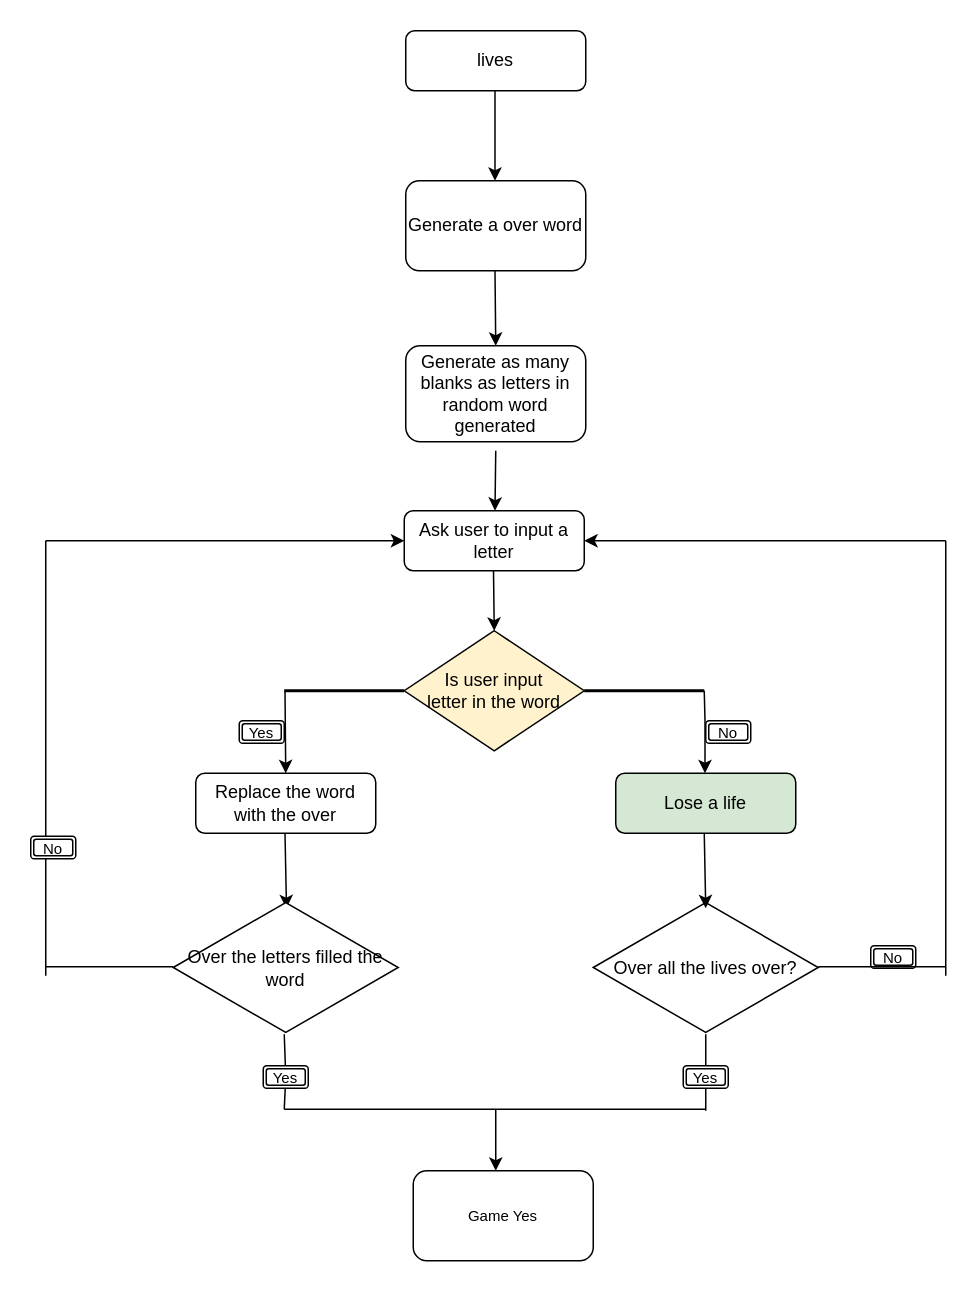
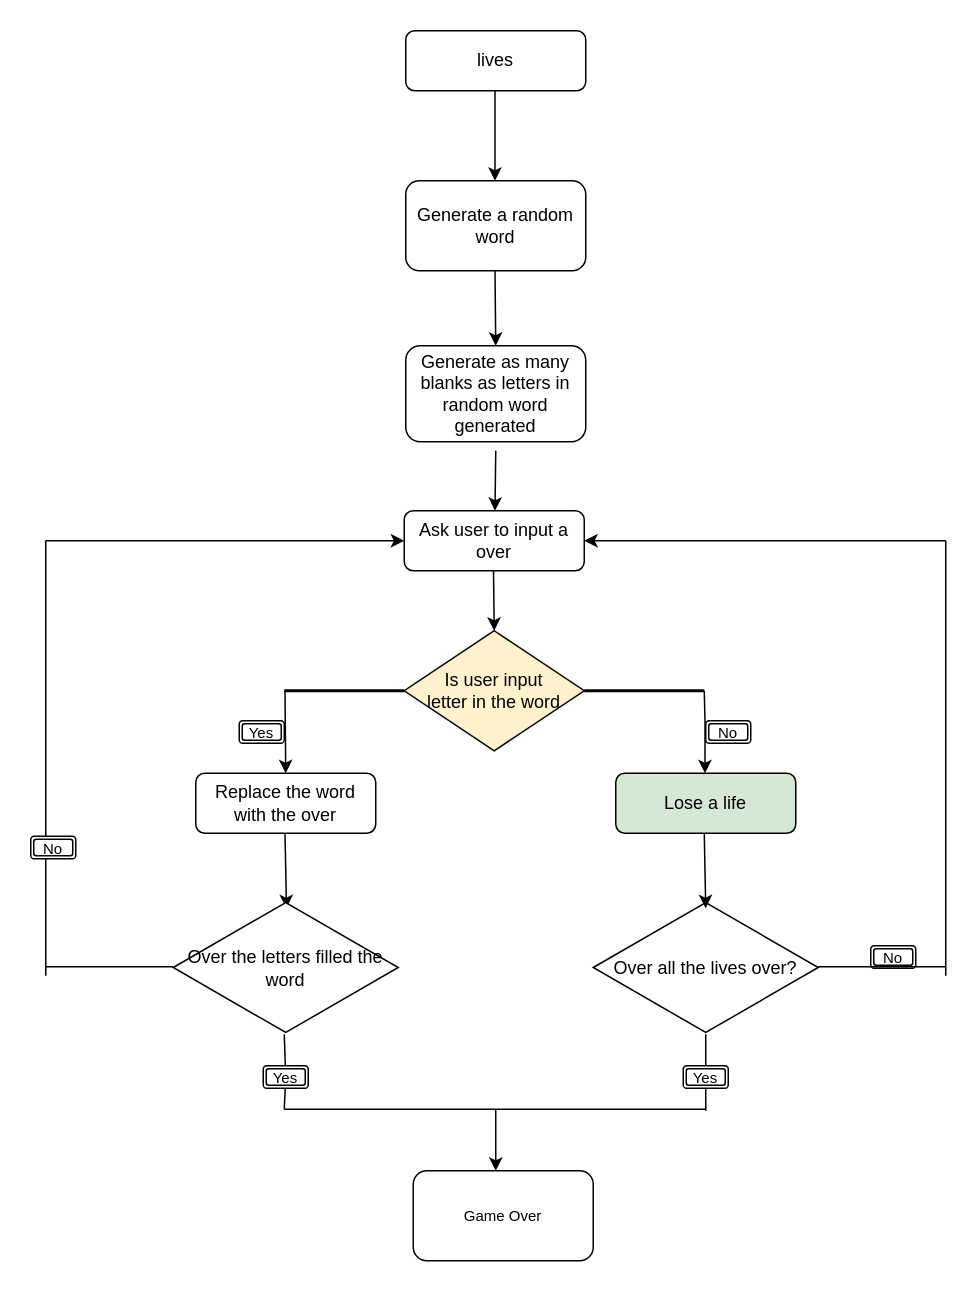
node "Generate a over word": label "Generate a over word" -> "Generate a random word"
node "Ask user to input a letter": label "Ask user to input a letter" -> "Ask user to input a over"
node "Game Yes": label "Game Yes" -> "Game Over"
